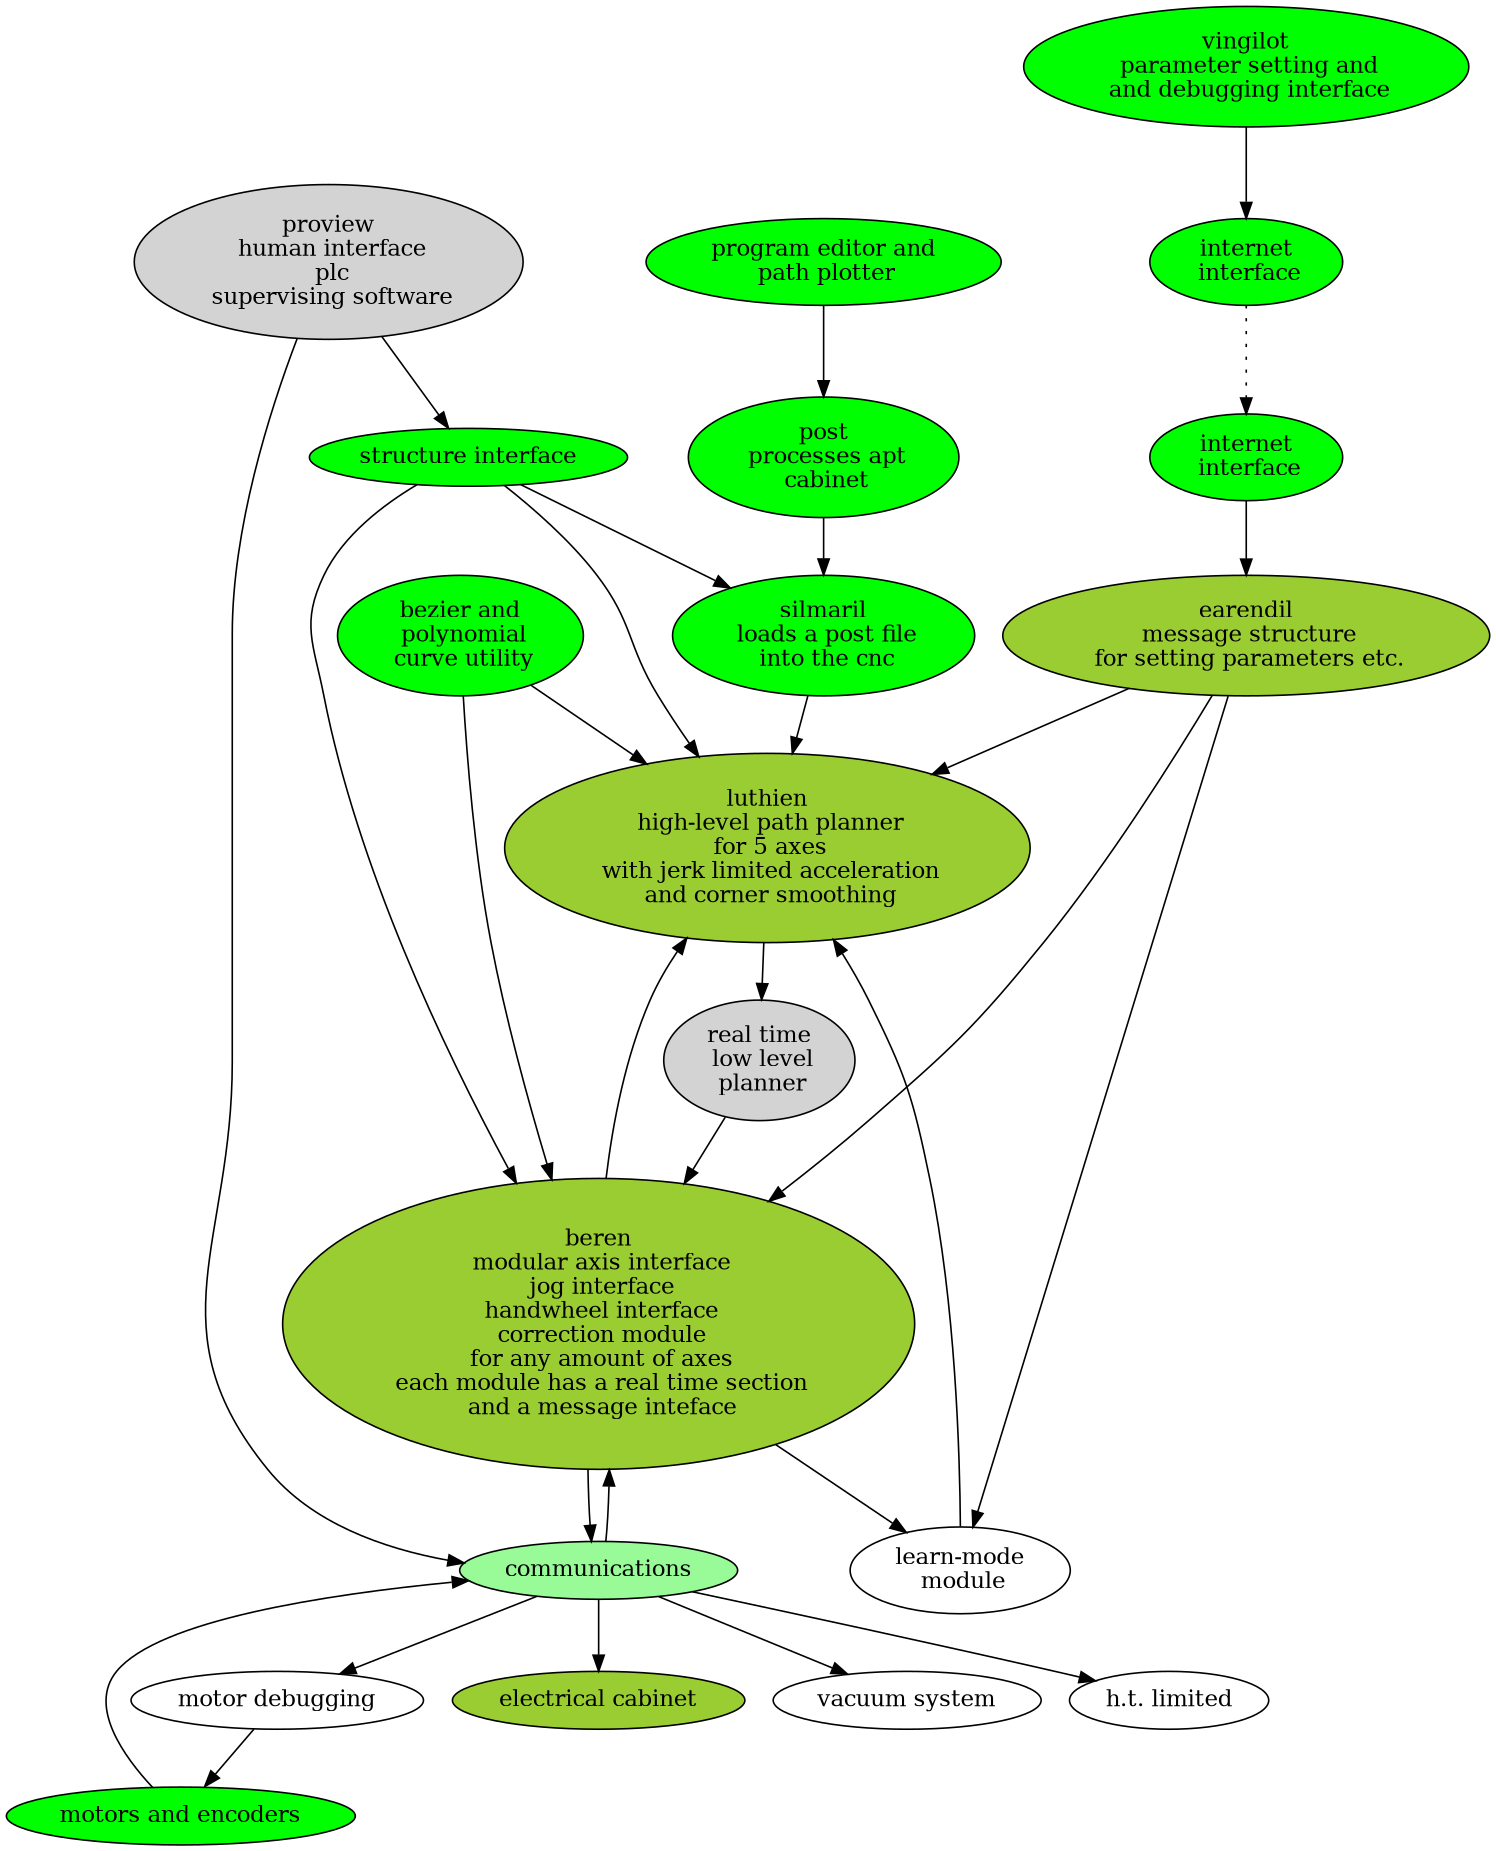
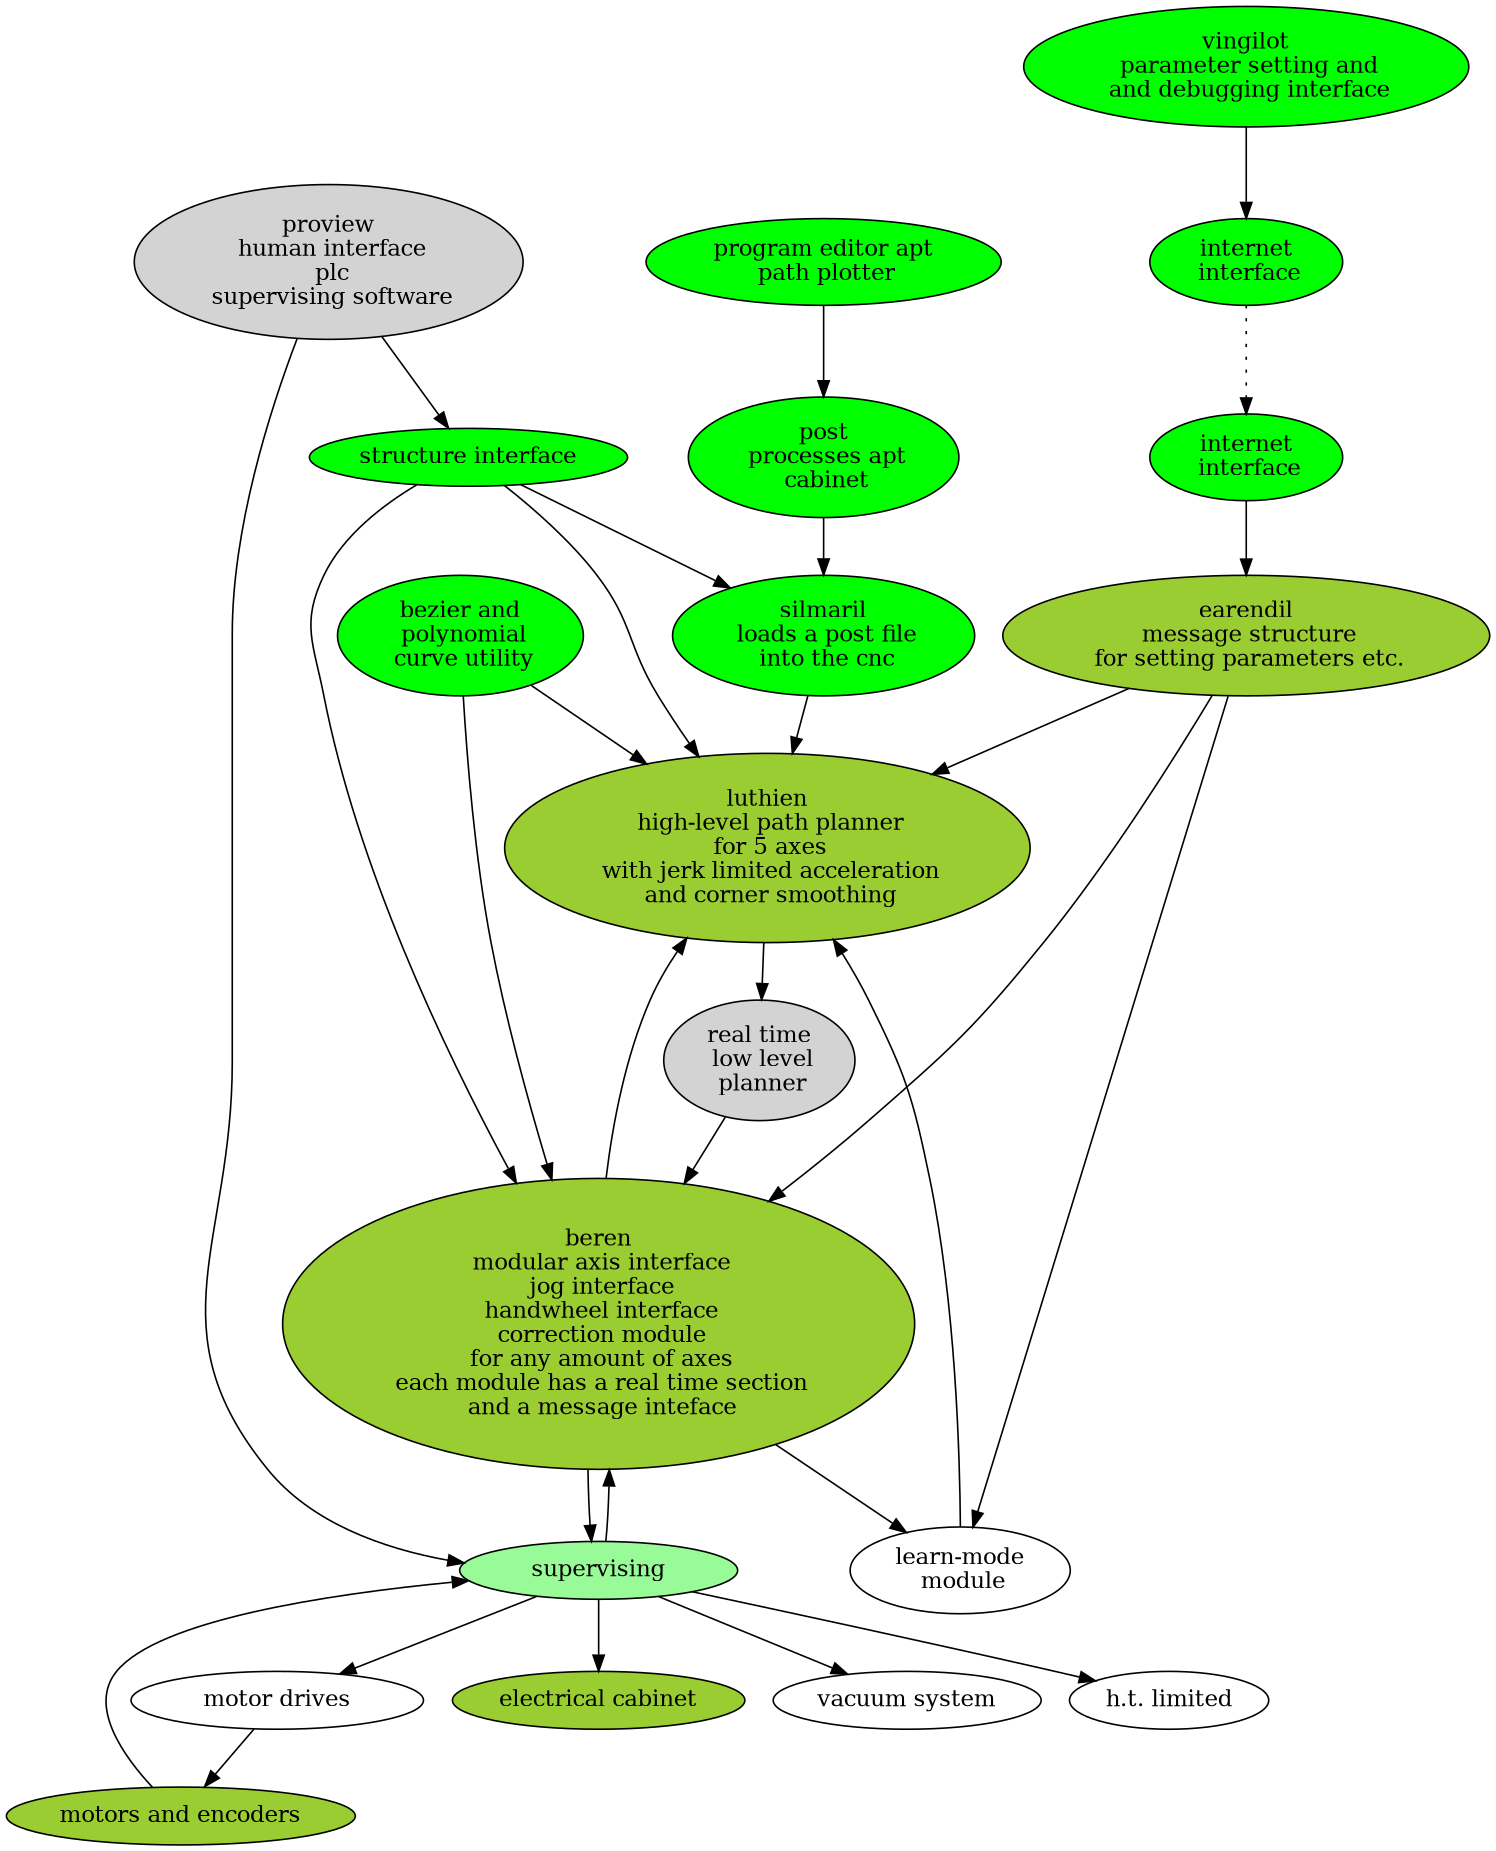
node "program editor and path plotter": label "program editor and path plotter" -> "program editor apt path plotter"
node "communications": label "communications" -> "supervising"
node "motor debugging": label "motor debugging" -> "motor drives"
node "motors and encoders": fillcolor green -> yellowgreen
